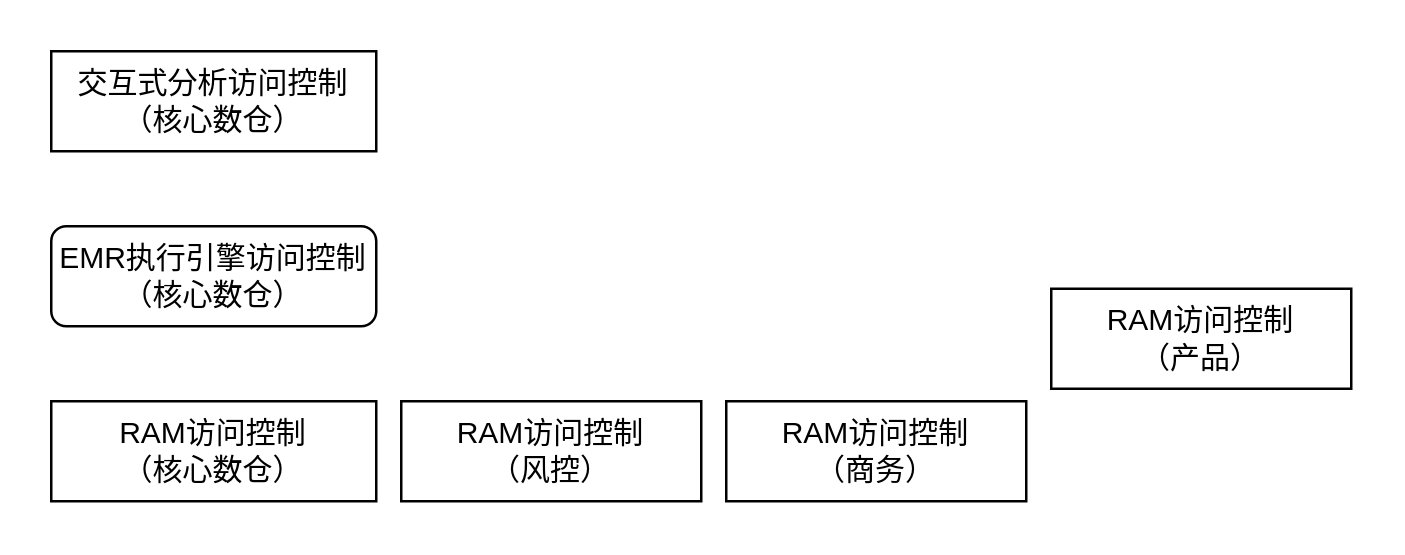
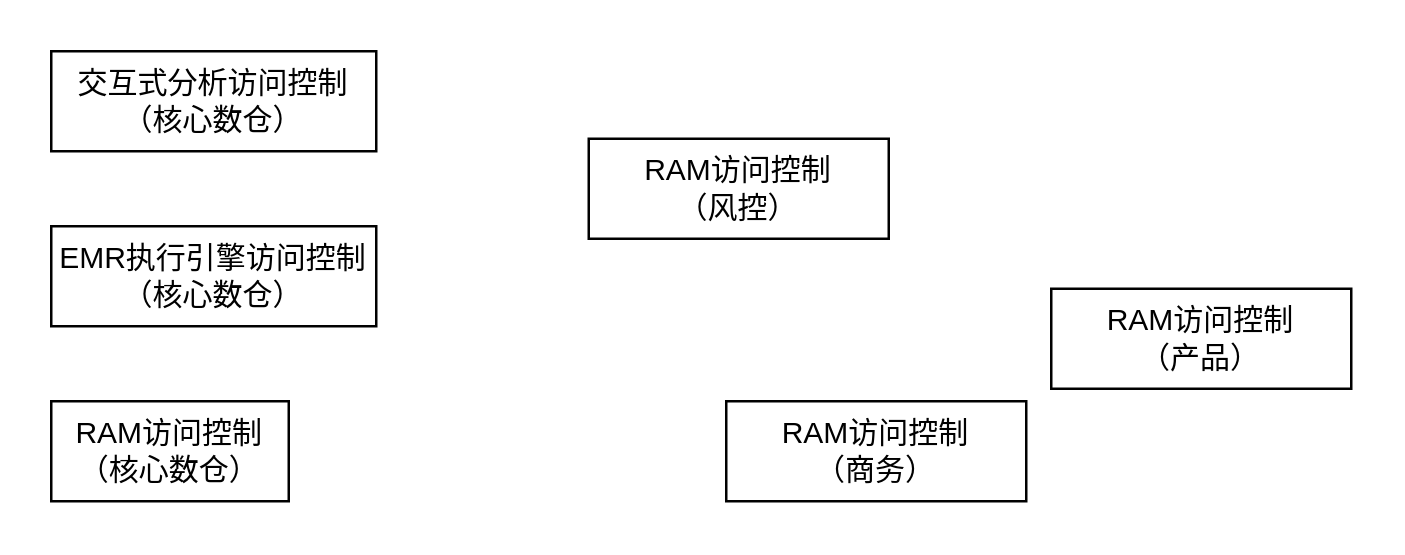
node "EMR执行引擎访问控制 （核心数仓）": shape rounded rectangle -> rectangle
node "RAM访问控制 （核心数仓）": size 325x100 -> 238x100
node "RAM访问控制 （风控）": moved (551, 451) -> (739, 189)
